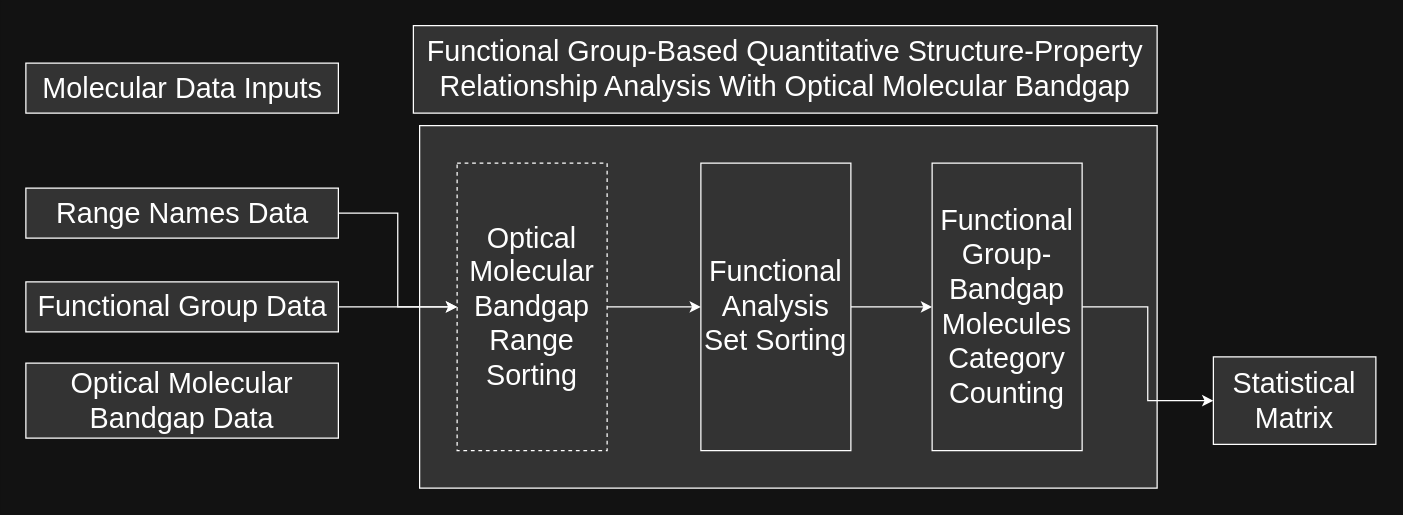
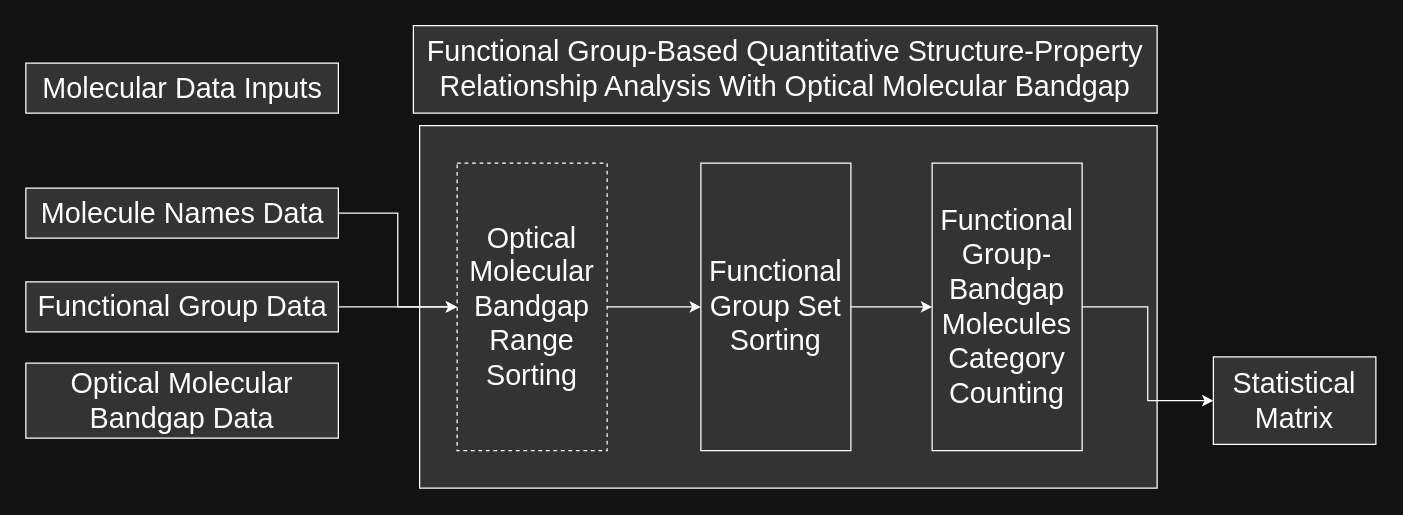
node "Range Names Data": label "Range Names Data" -> "Molecule Names Data"
node "Functional Analysis Set Sorting": label "Functional Analysis Set Sorting" -> "Functional Group Set Sorting"
